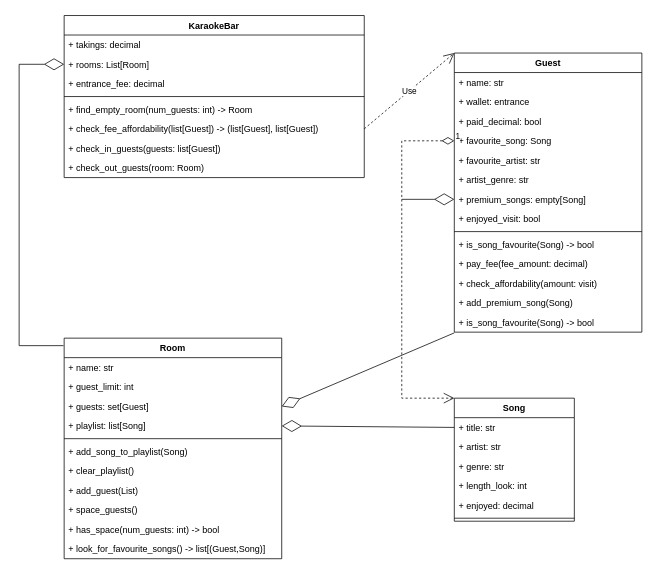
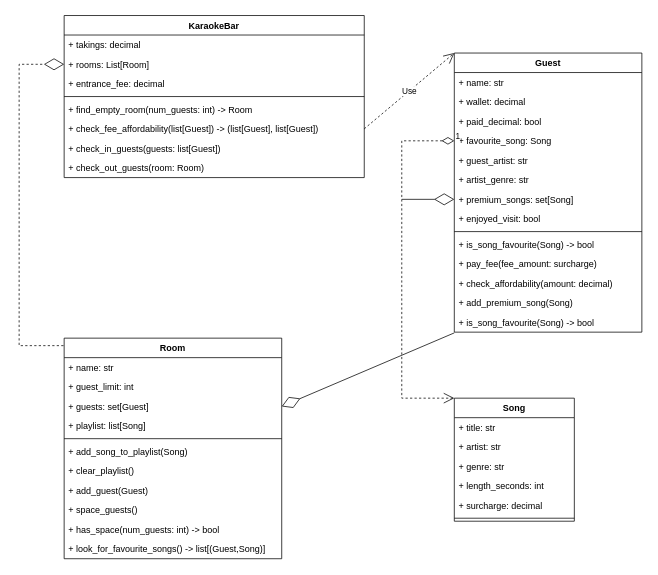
node "+ wallet: entrance": label "+ wallet: entrance" -> "+ wallet: decimal"
node "+ favourite_artist: str": label "+ favourite_artist: str" -> "+ guest_artist: str"
node "+ premium_songs: empty[Song]": label "+ premium_songs: empty[Song]" -> "+ premium_songs: set[Song]"
edge "Room" -> "+ rooms: List[Room]": style solid -> dashed
node "+ pay_fee(fee_amount: decimal)": label "+ pay_fee(fee_amount: decimal)" -> "+ pay_fee(fee_amount: surcharge)"
node "+ check_affordability(amount: visit)": label "+ check_affordability(amount: visit)" -> "+ check_affordability(amount: decimal)"
edge "+ title: str" -> "+ playlist: list[Song]": removed
node "+ length_look: int": label "+ length_look: int" -> "+ length_seconds: int"
node "+ add_guest(List)": label "+ add_guest(List)" -> "+ add_guest(Guest)"
node "+ enjoyed: decimal": label "+ enjoyed: decimal" -> "+ surcharge: decimal"
